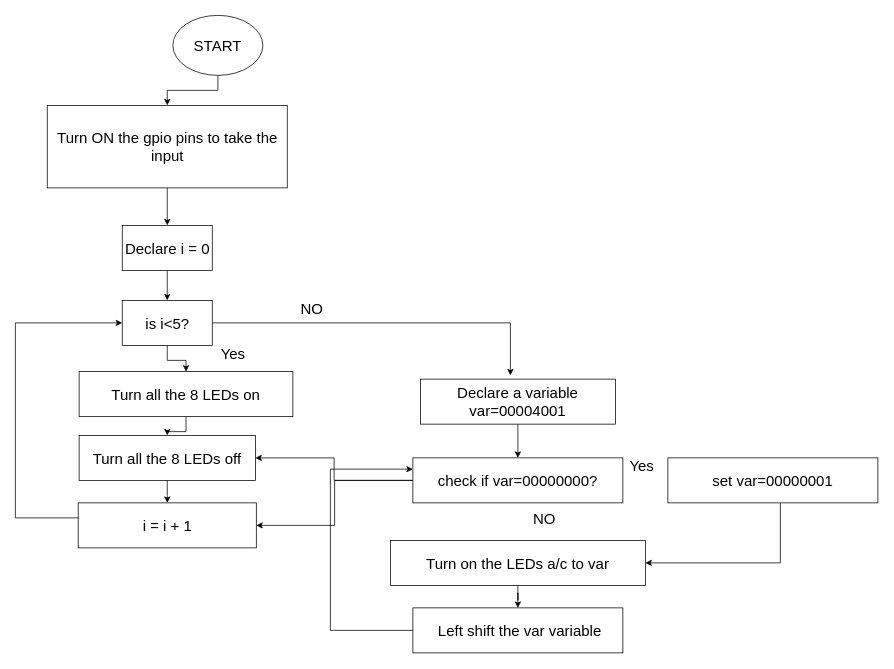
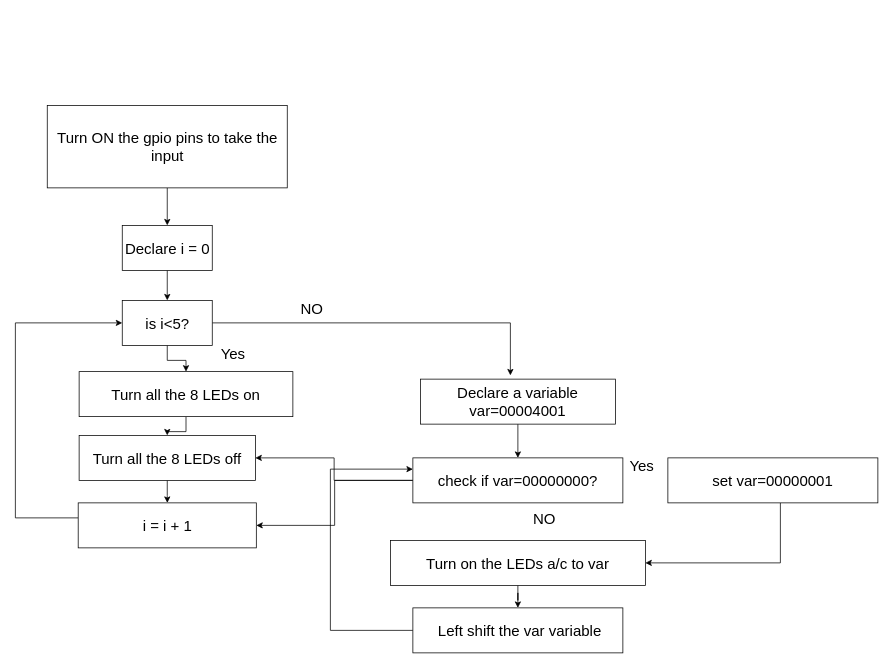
node "START": removed
edge "START" -> "Turn ON the gpio pins to take the input": removed
